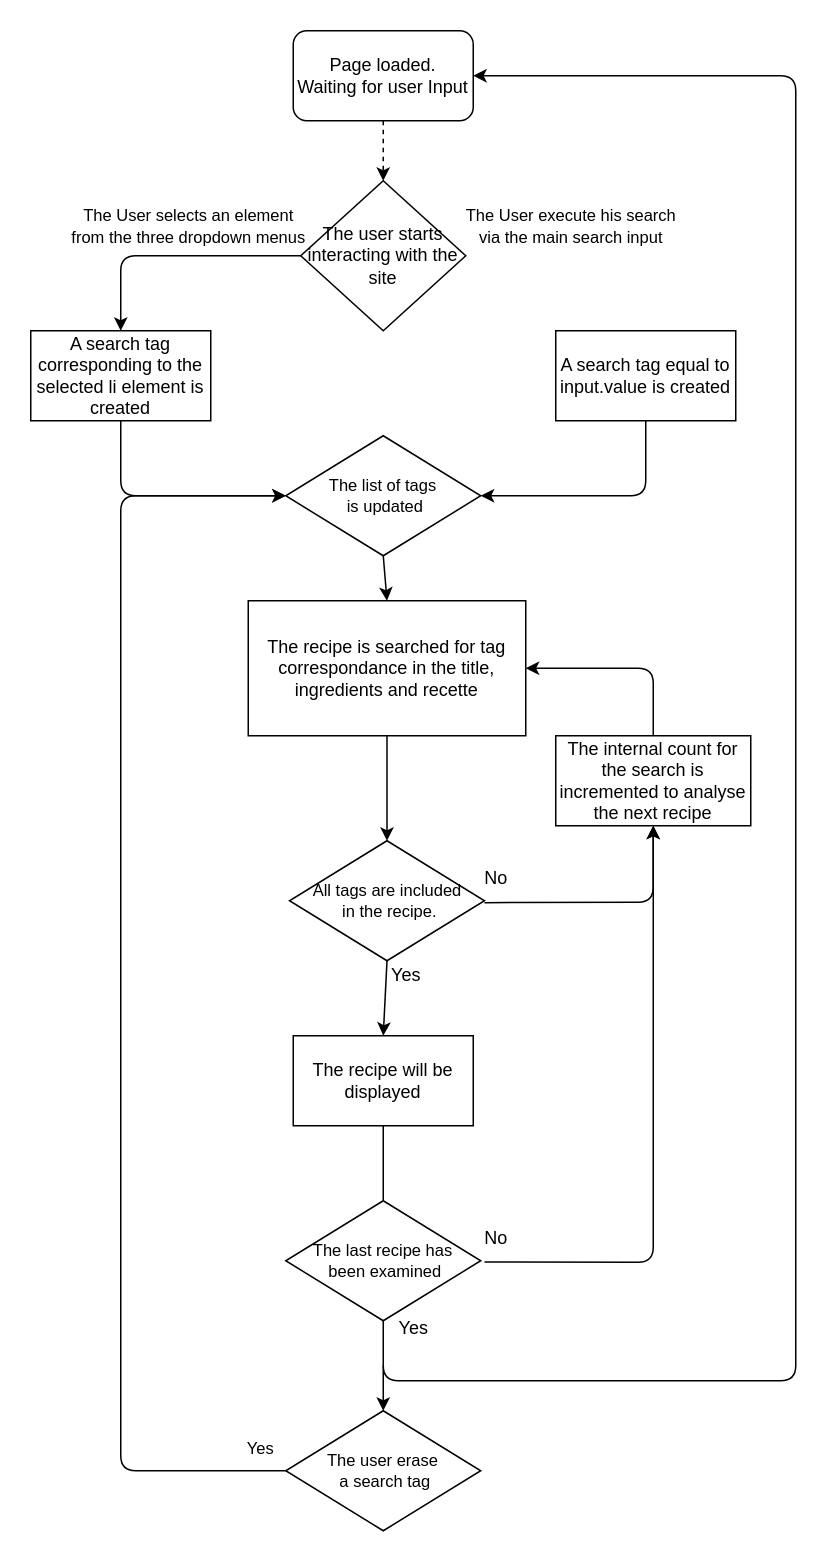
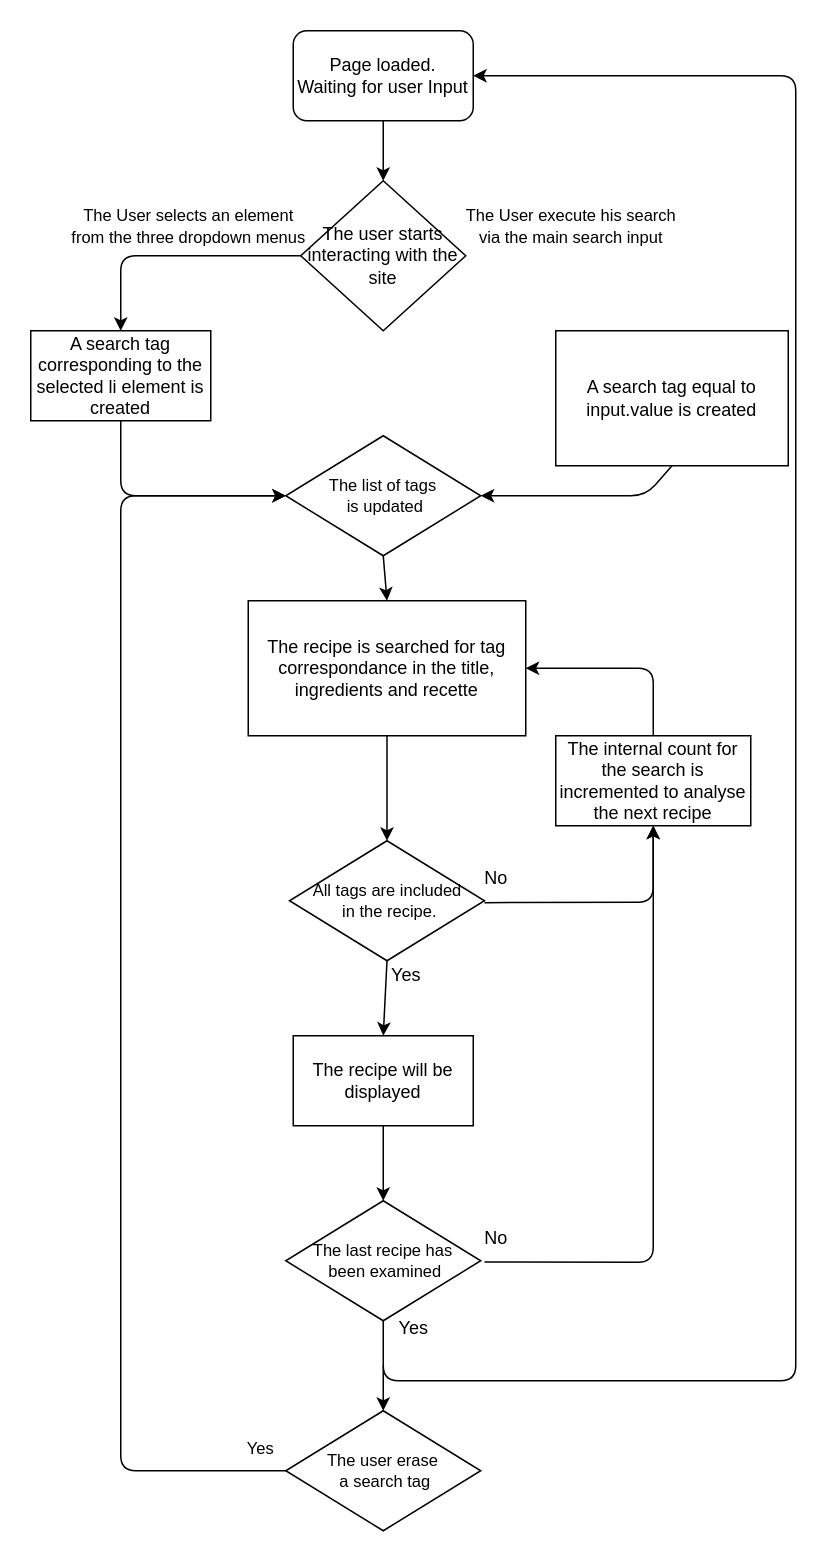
edge "Page loaded. Waiting for user Input" -> "The user starts interacting with the site": style dashed -> solid
node "A search tag equal to input.value is created": size 180x90 -> 233x135
edge "The recipe will be displayed" -- "The last recipe has been examined": arrowhead none -> classic
